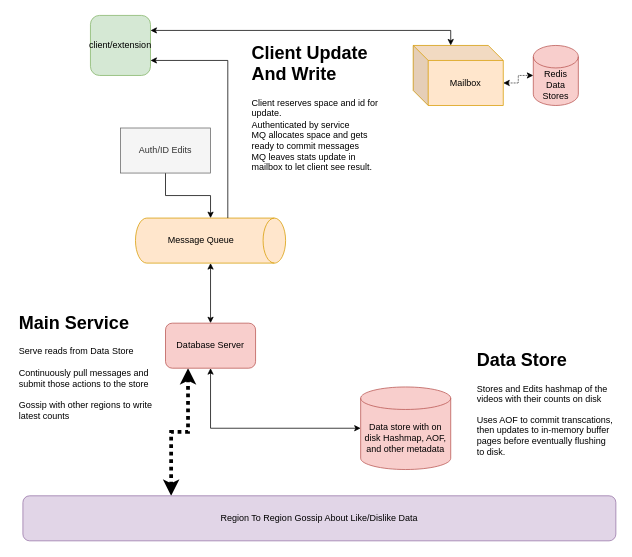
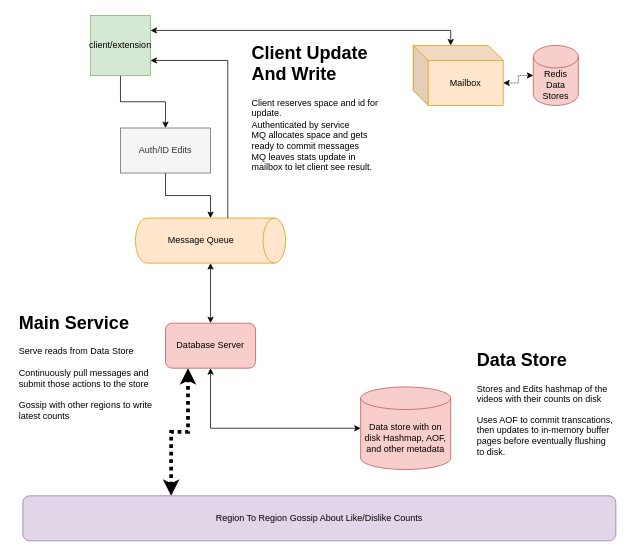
node "client/extension": shape rounded rectangle -> rectangle
edge "client/extension" -> "Auth/ID Edits": added
node "Region To Region Gossip About Like/Dislike Data": label "Region To Region Gossip About Like/Dislike Data" -> "Region To Region Gossip About Like/Dislike Counts"
